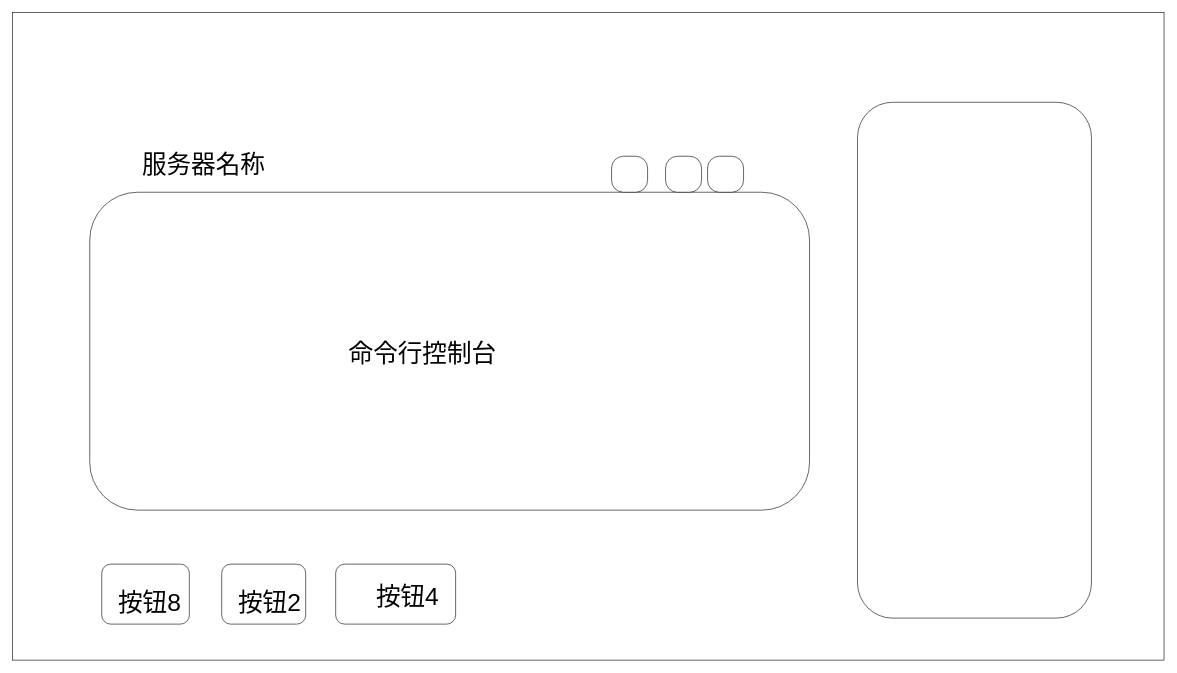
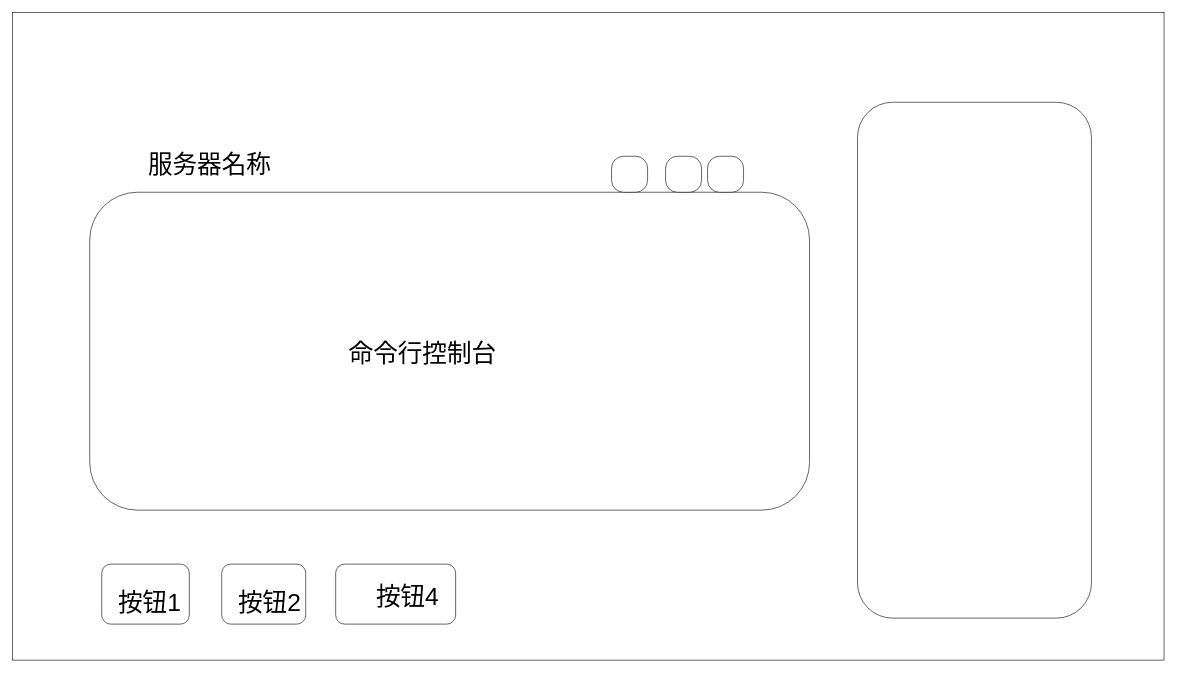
node "服务器名称": moved (204, 165) -> (210, 165)
node "按钮8": label "按钮8" -> "按钮1"
